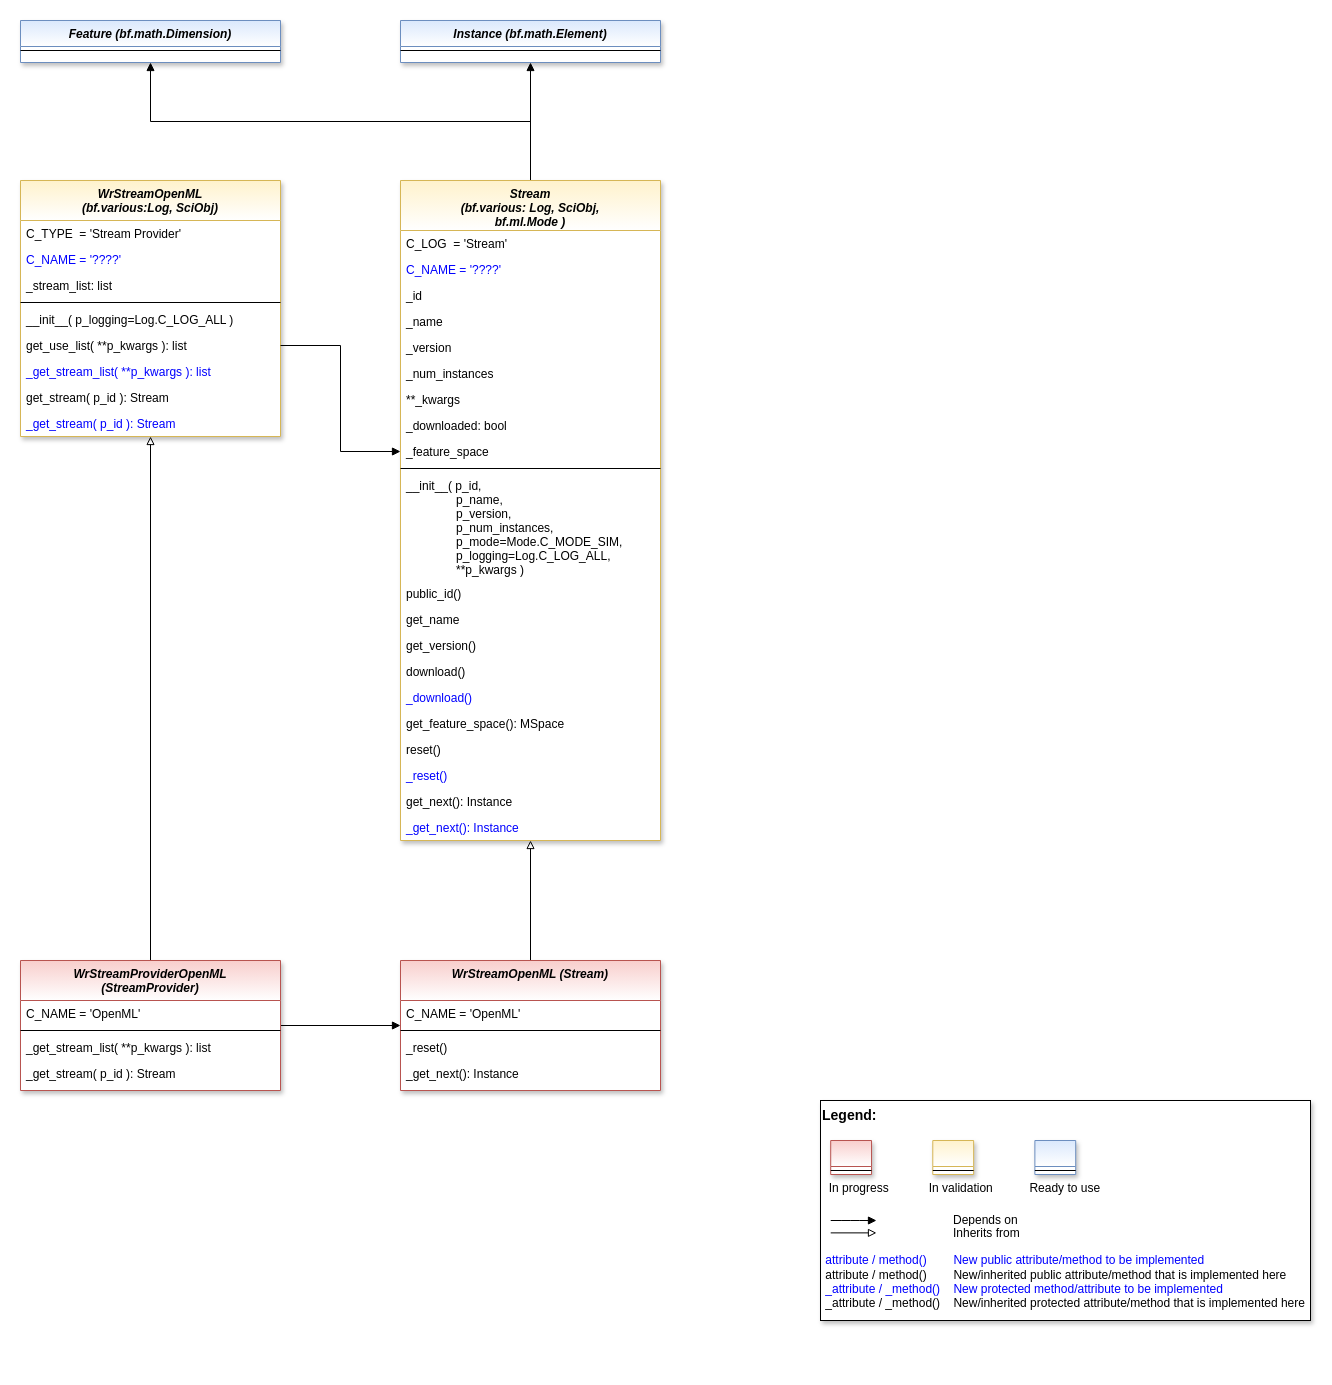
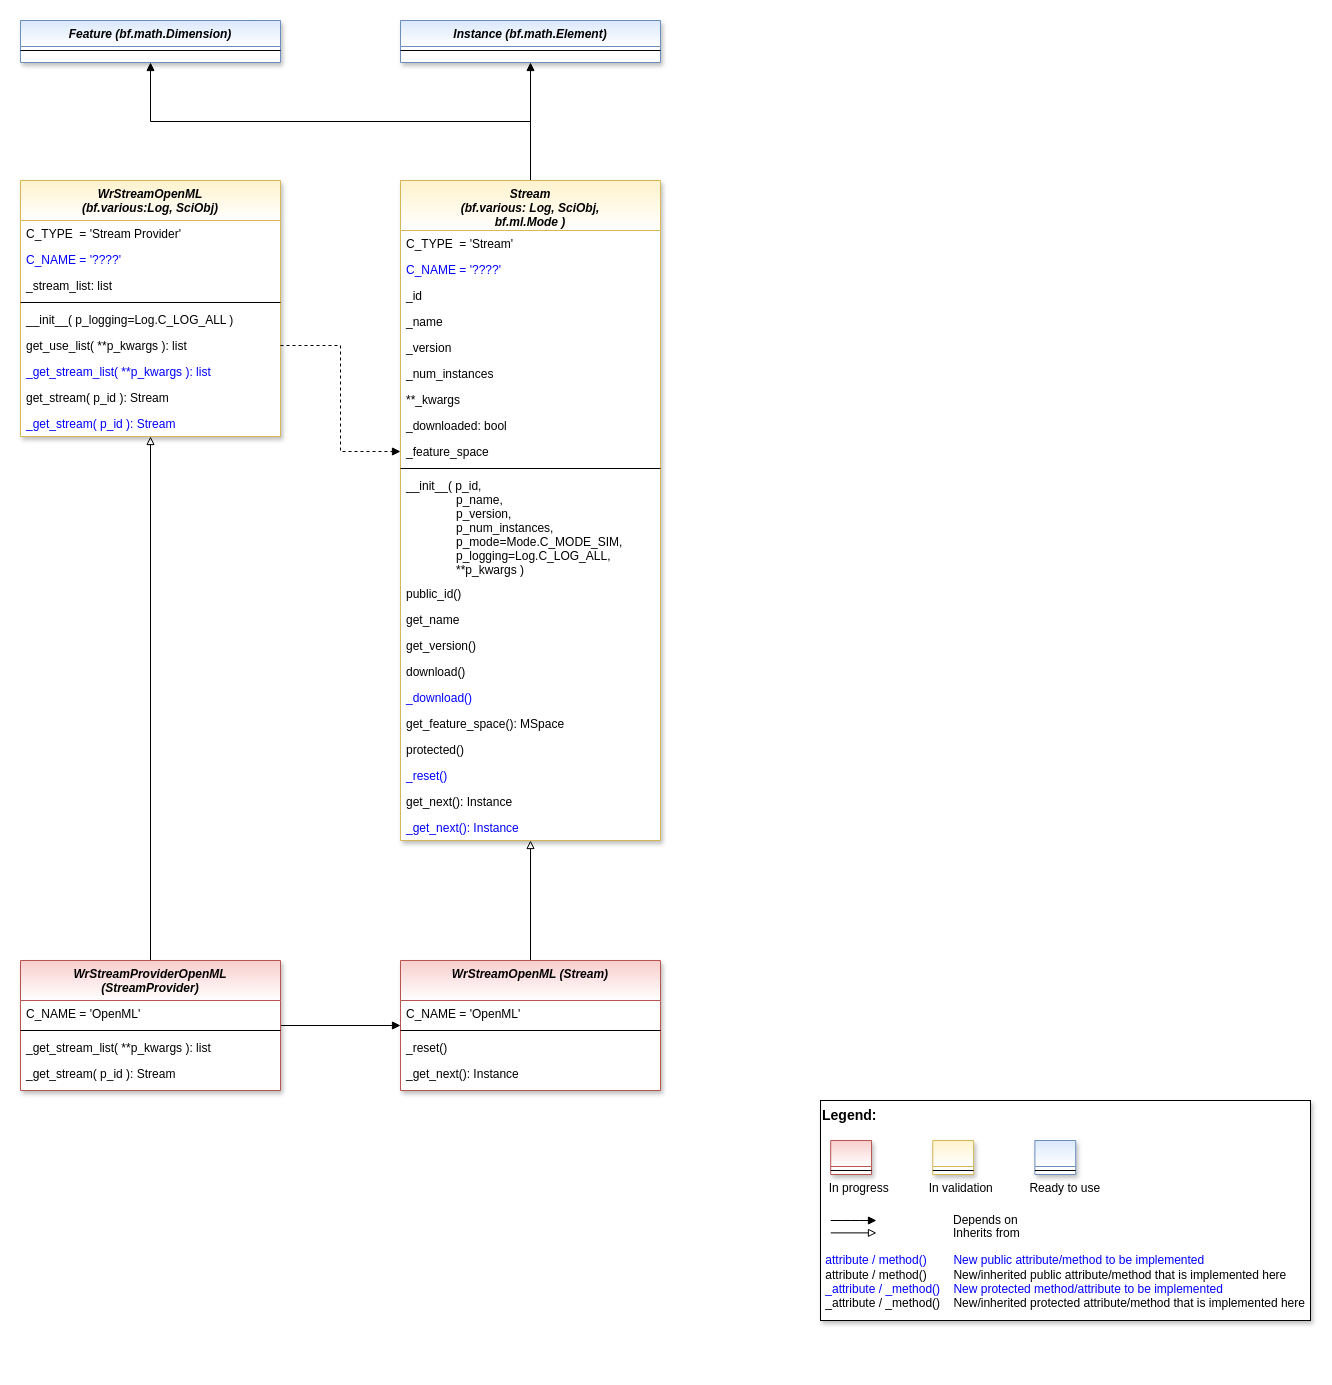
node "C_LOG = 'Stream'": label "C_LOG = 'Stream'" -> "C_TYPE = 'Stream'"
edge "get_use_list( **p_kwargs ): list" -> "_feature_space": style solid -> dashed
node "reset()": label "reset()" -> "protected()"
